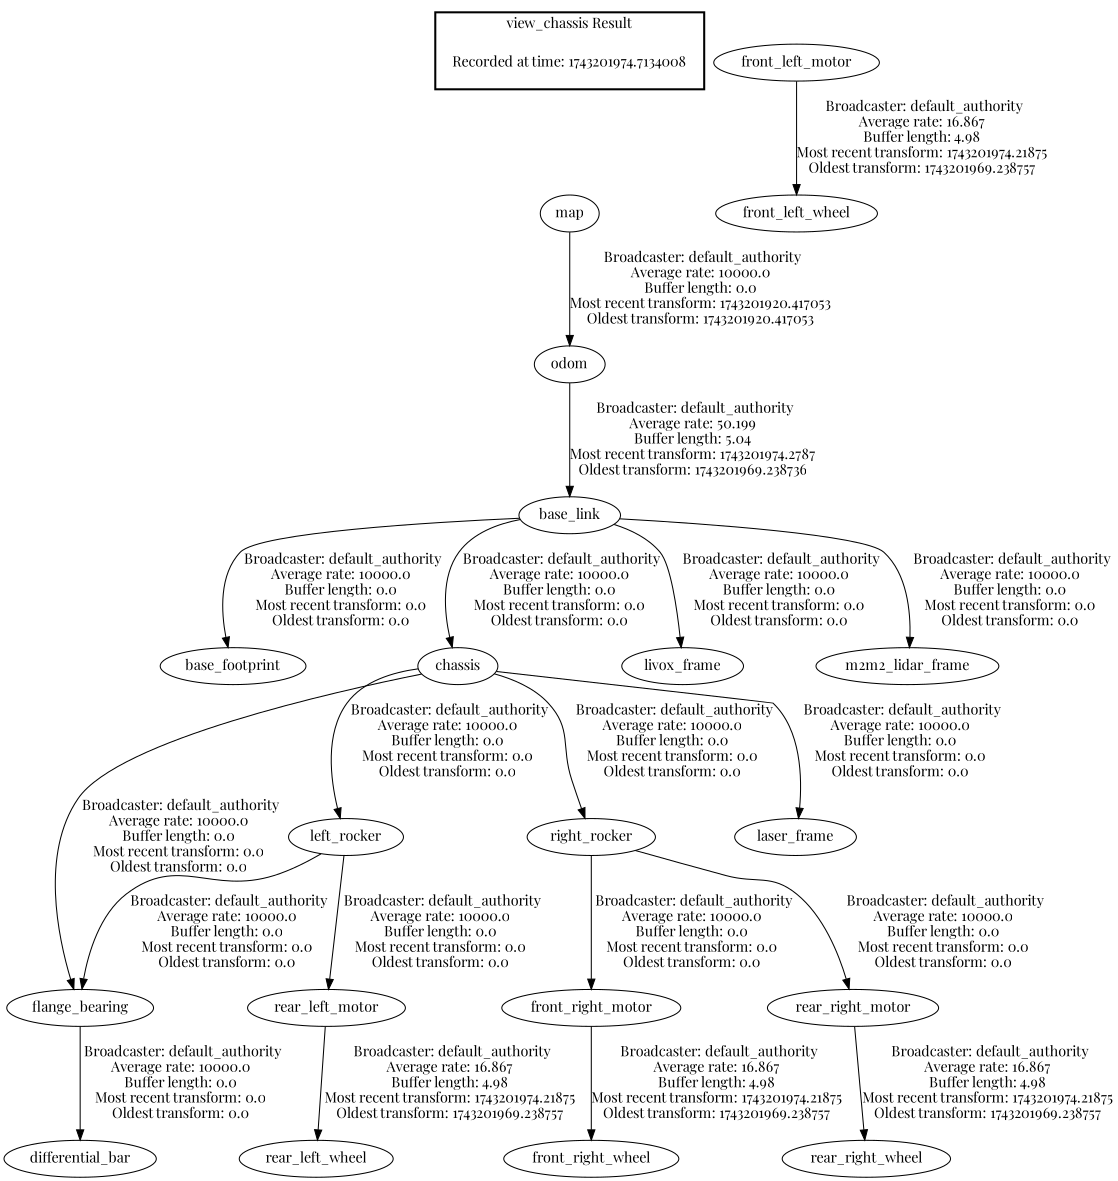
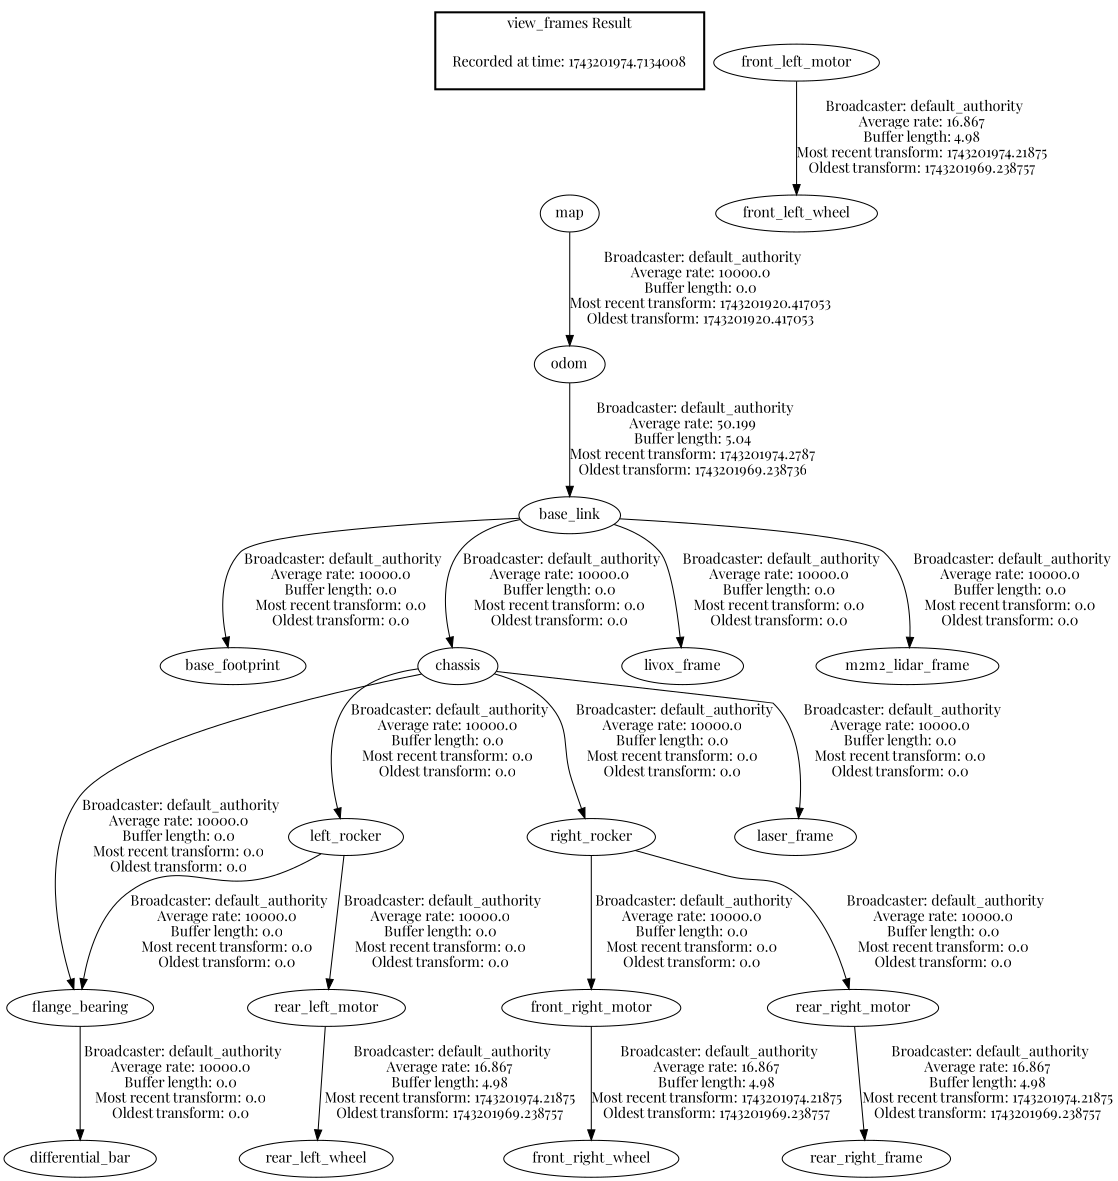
cluster "view_chassis Result": label "view_chassis Result" -> "view_frames Result"
node "rear_right_wheel": label "rear_right_wheel" -> "rear_right_frame"
